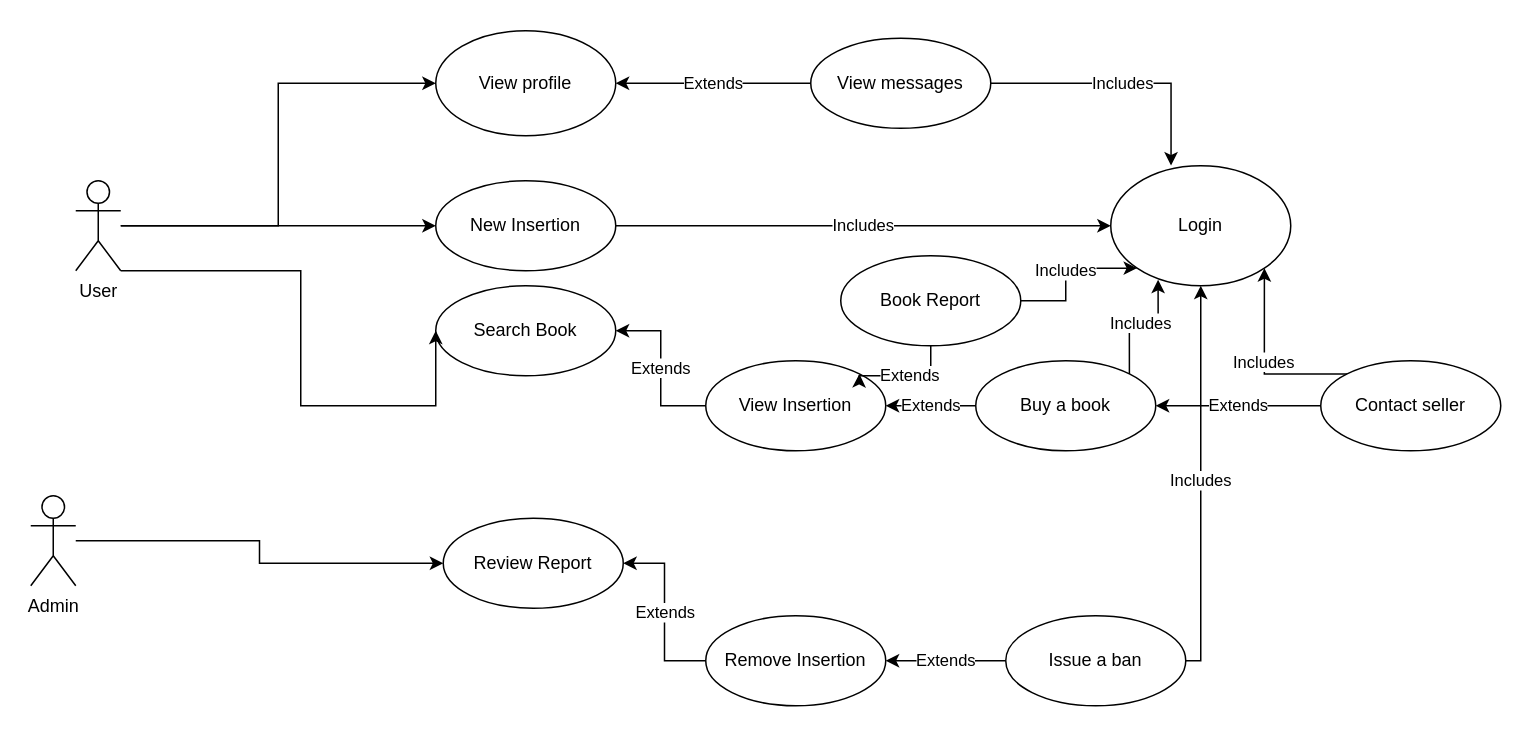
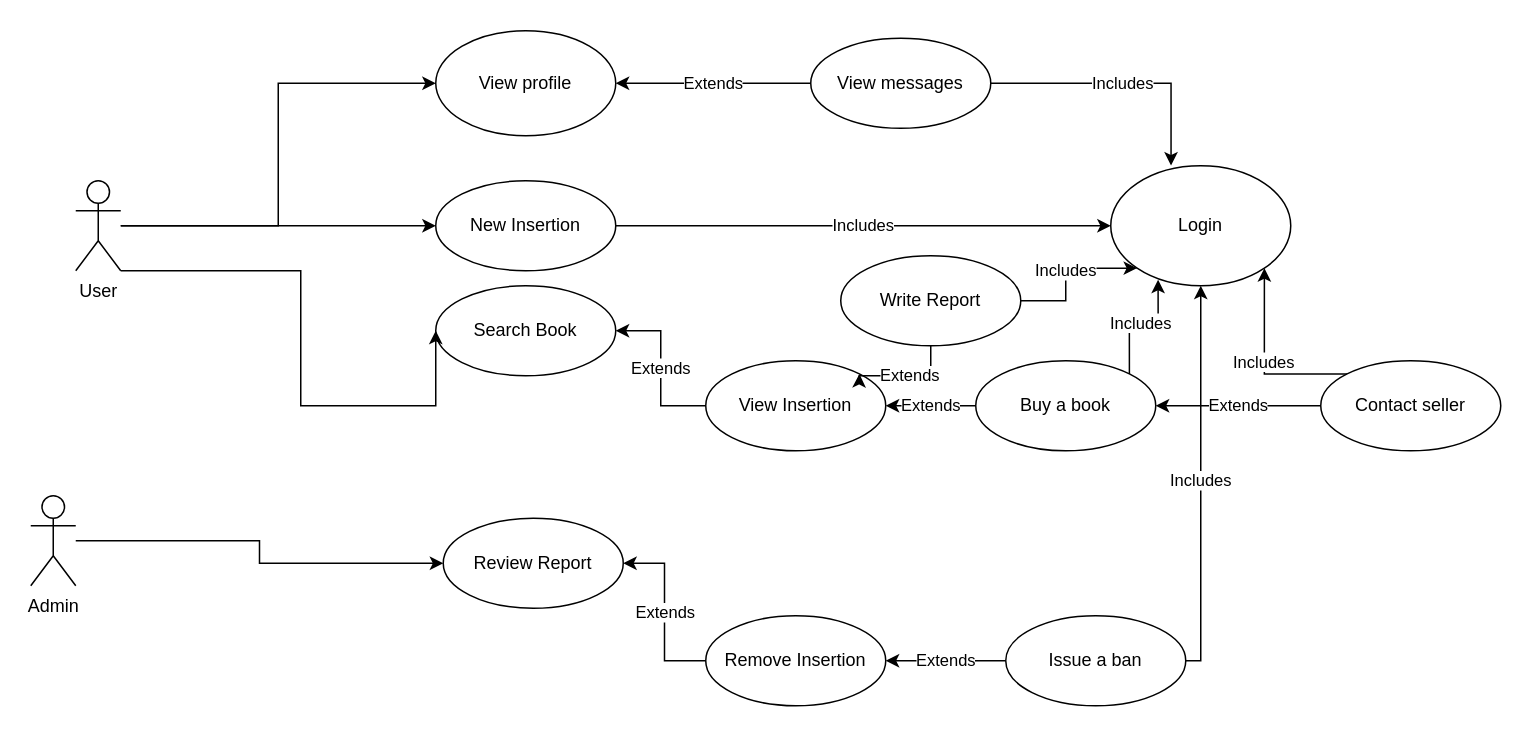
node "Book Report": label "Book Report" -> "Write Report"
